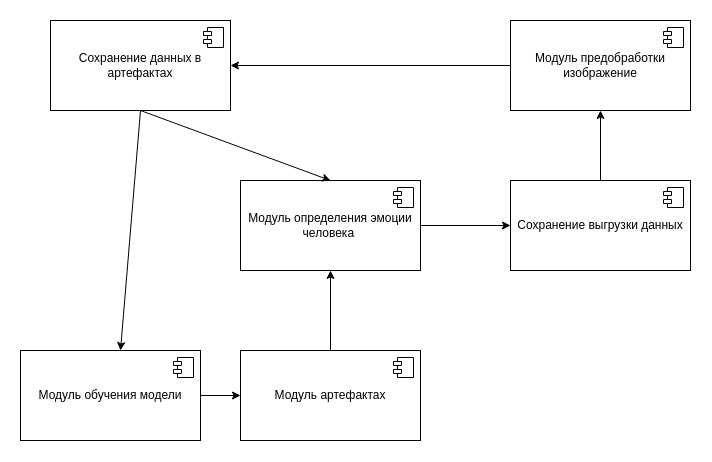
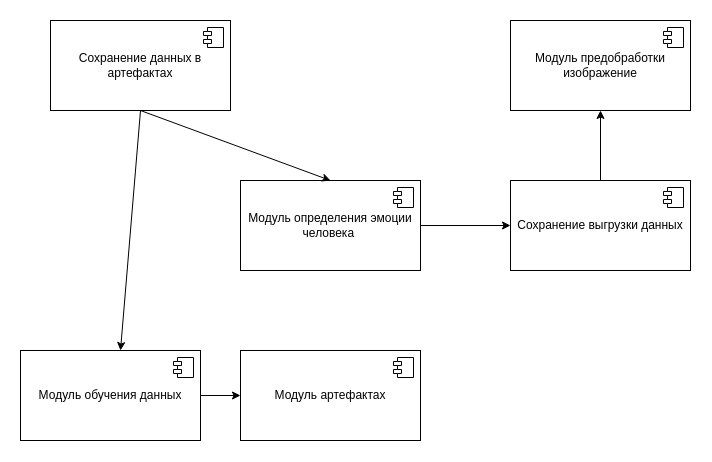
edge "Модуль предобработки изображение" -> "Сохранение данных в артефактах": removed
edge "Модуль артефактах" -> "Модуль определения эмоции человека": removed
node "Модуль обучения модели": label "Модуль обучения модели" -> "Модуль обучения данных"
